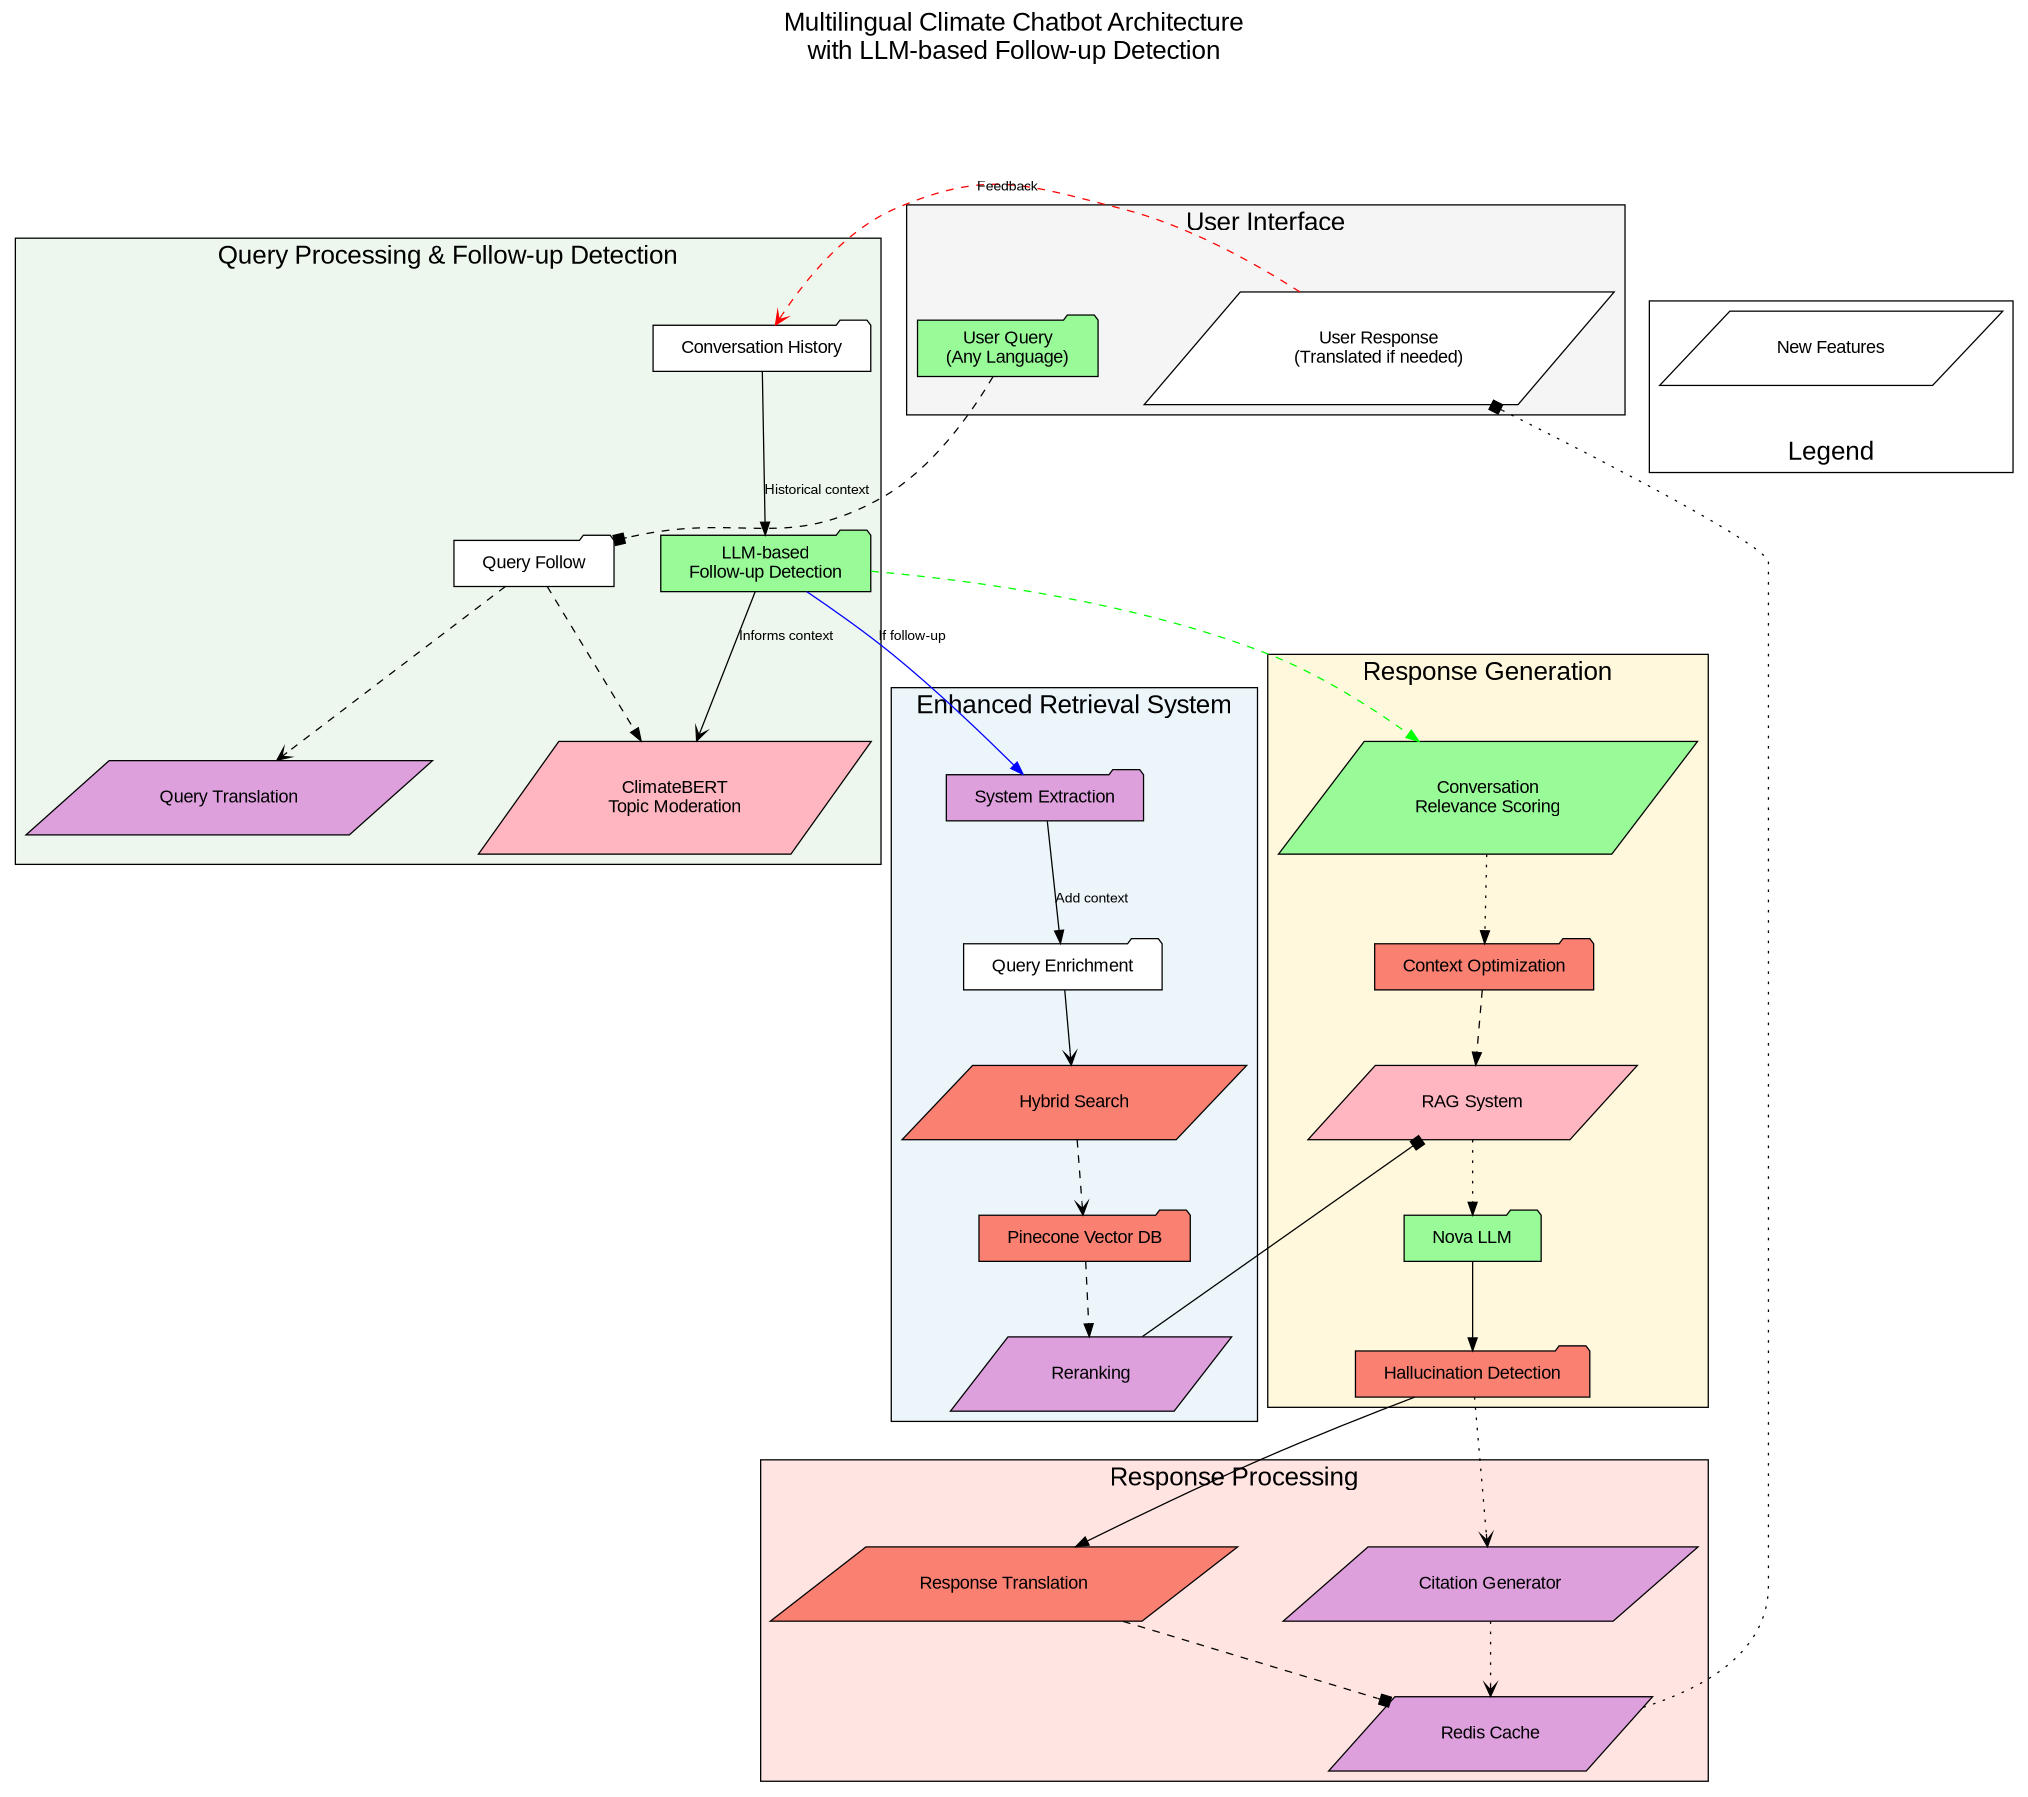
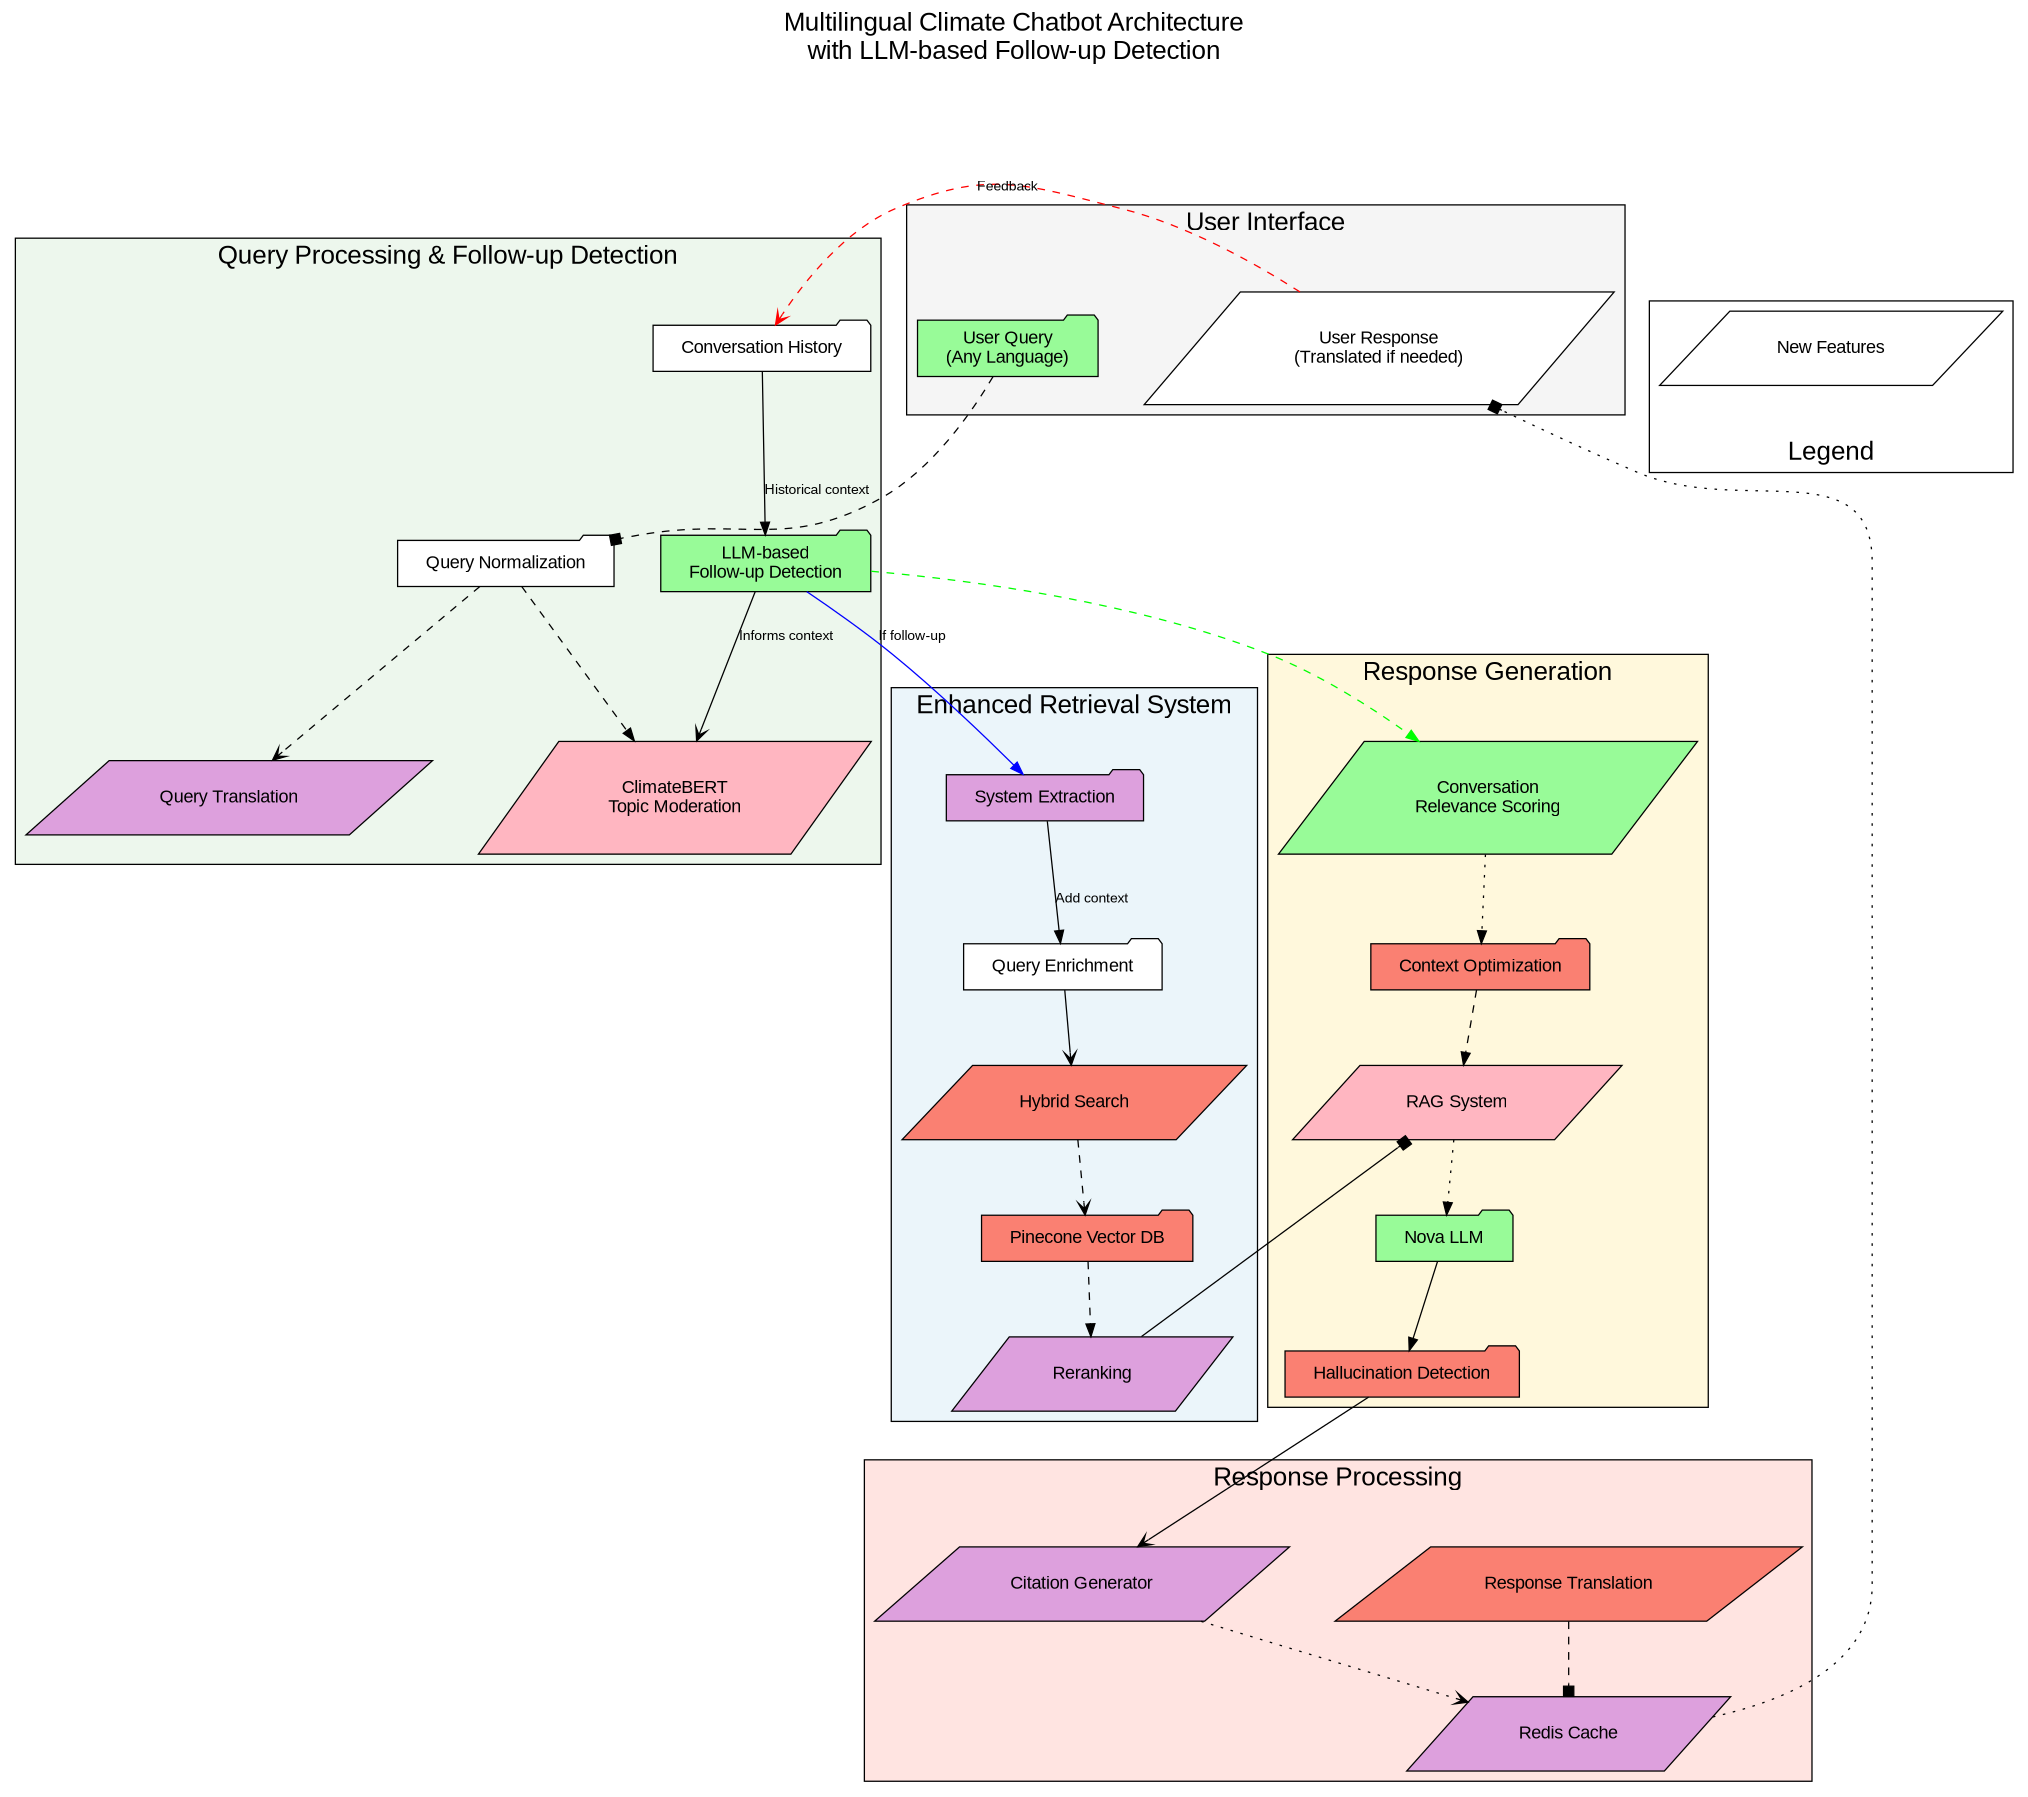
node "Query Follow": label "Query Follow" -> "Query Normalization"
edge "Hallucination Detection" -> "Response Translation": removed
edge "Hallucination Detection" -> "Citation Generator": style dotted -> solid
